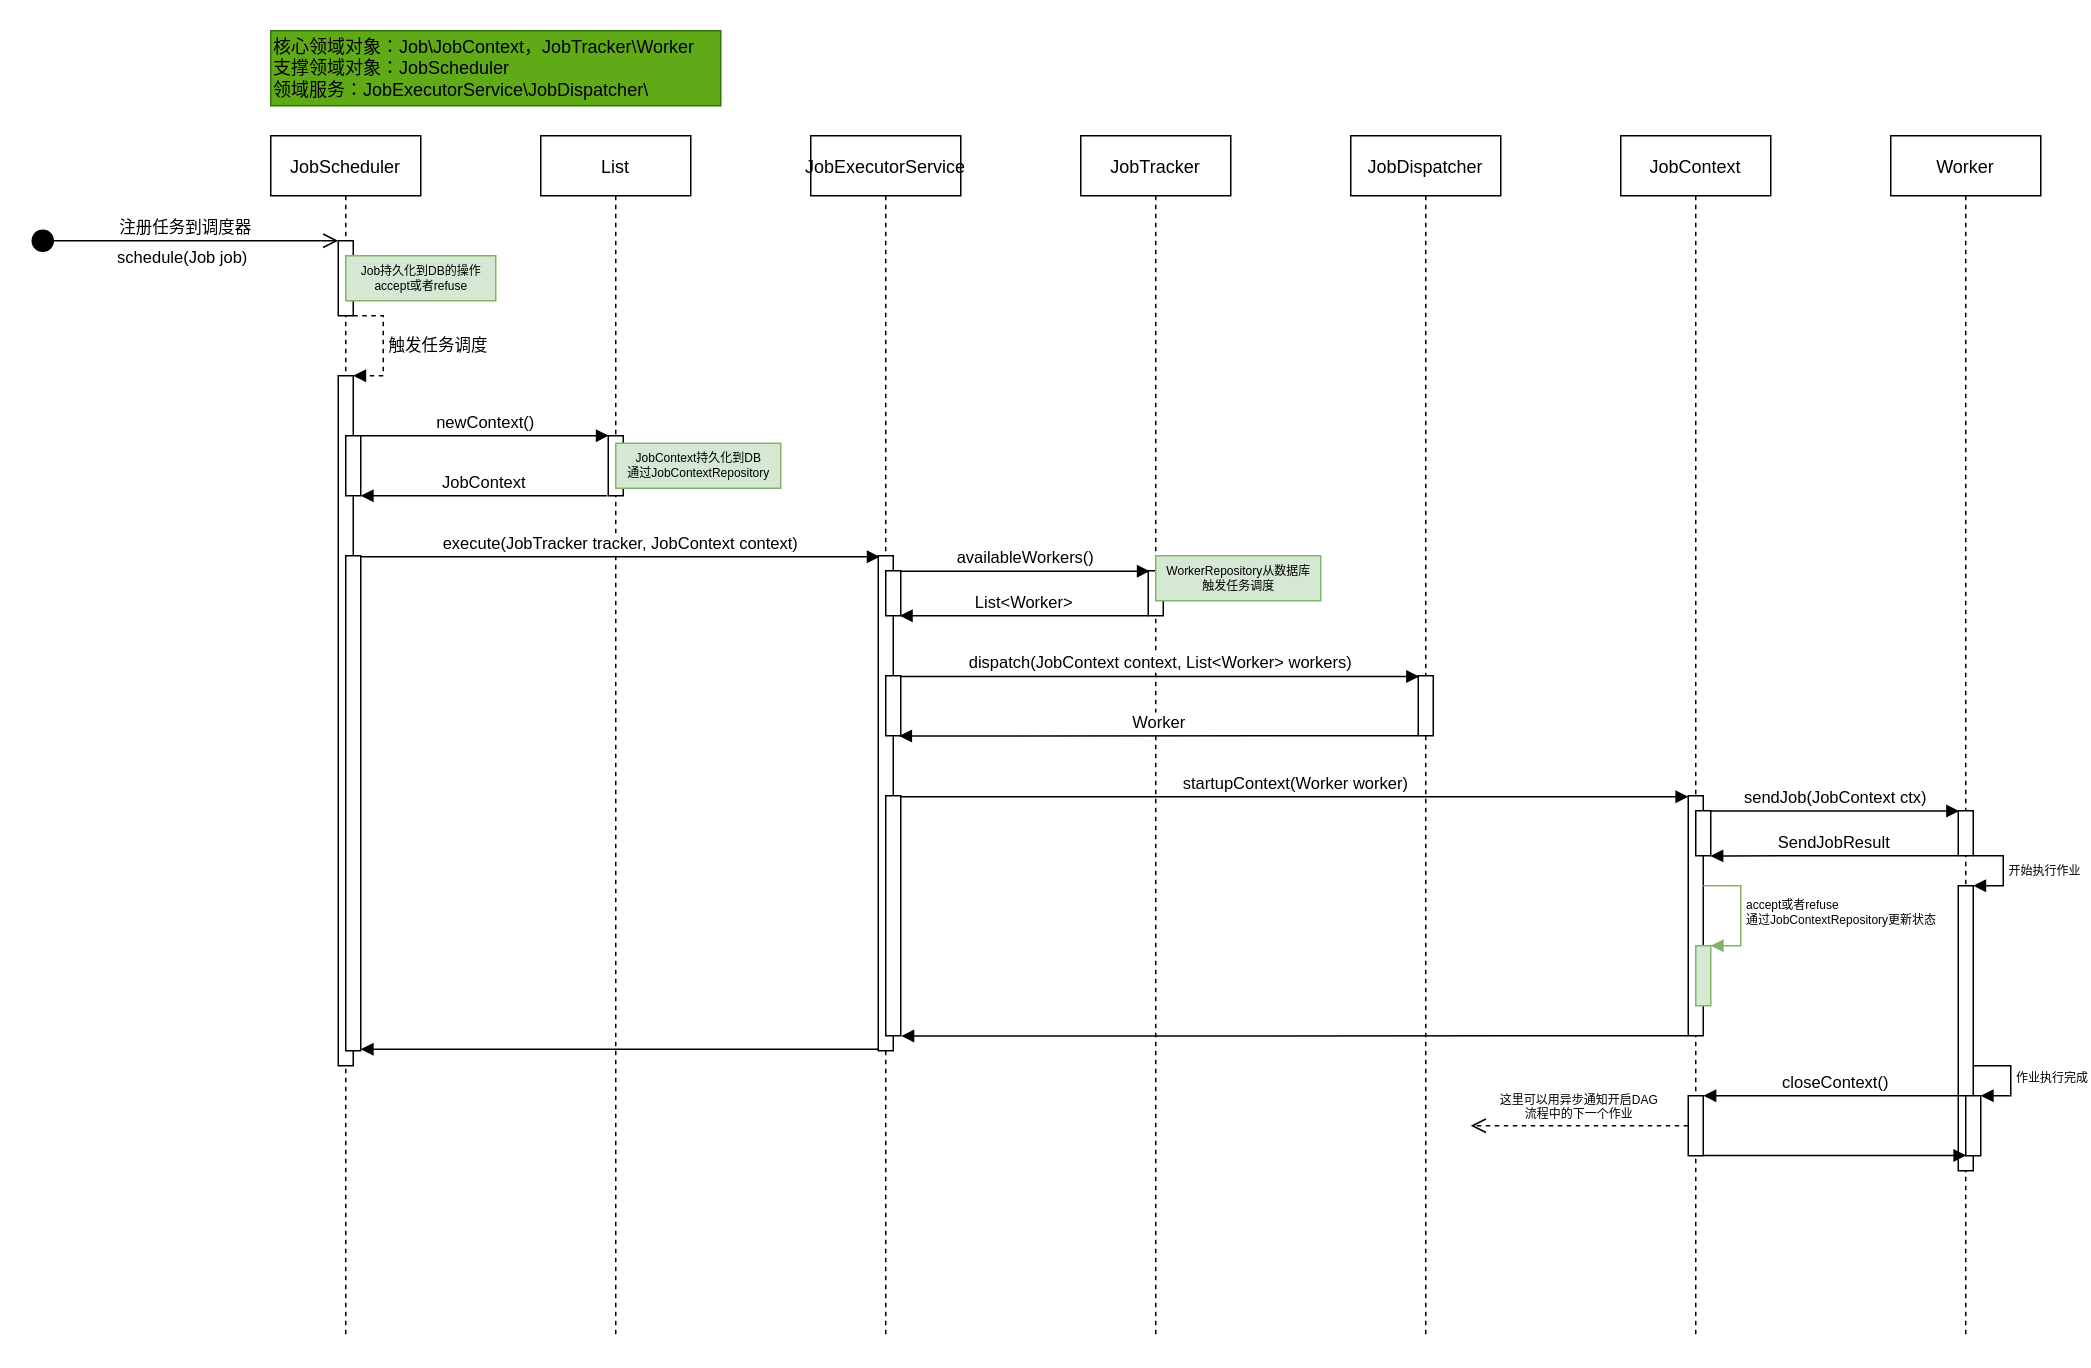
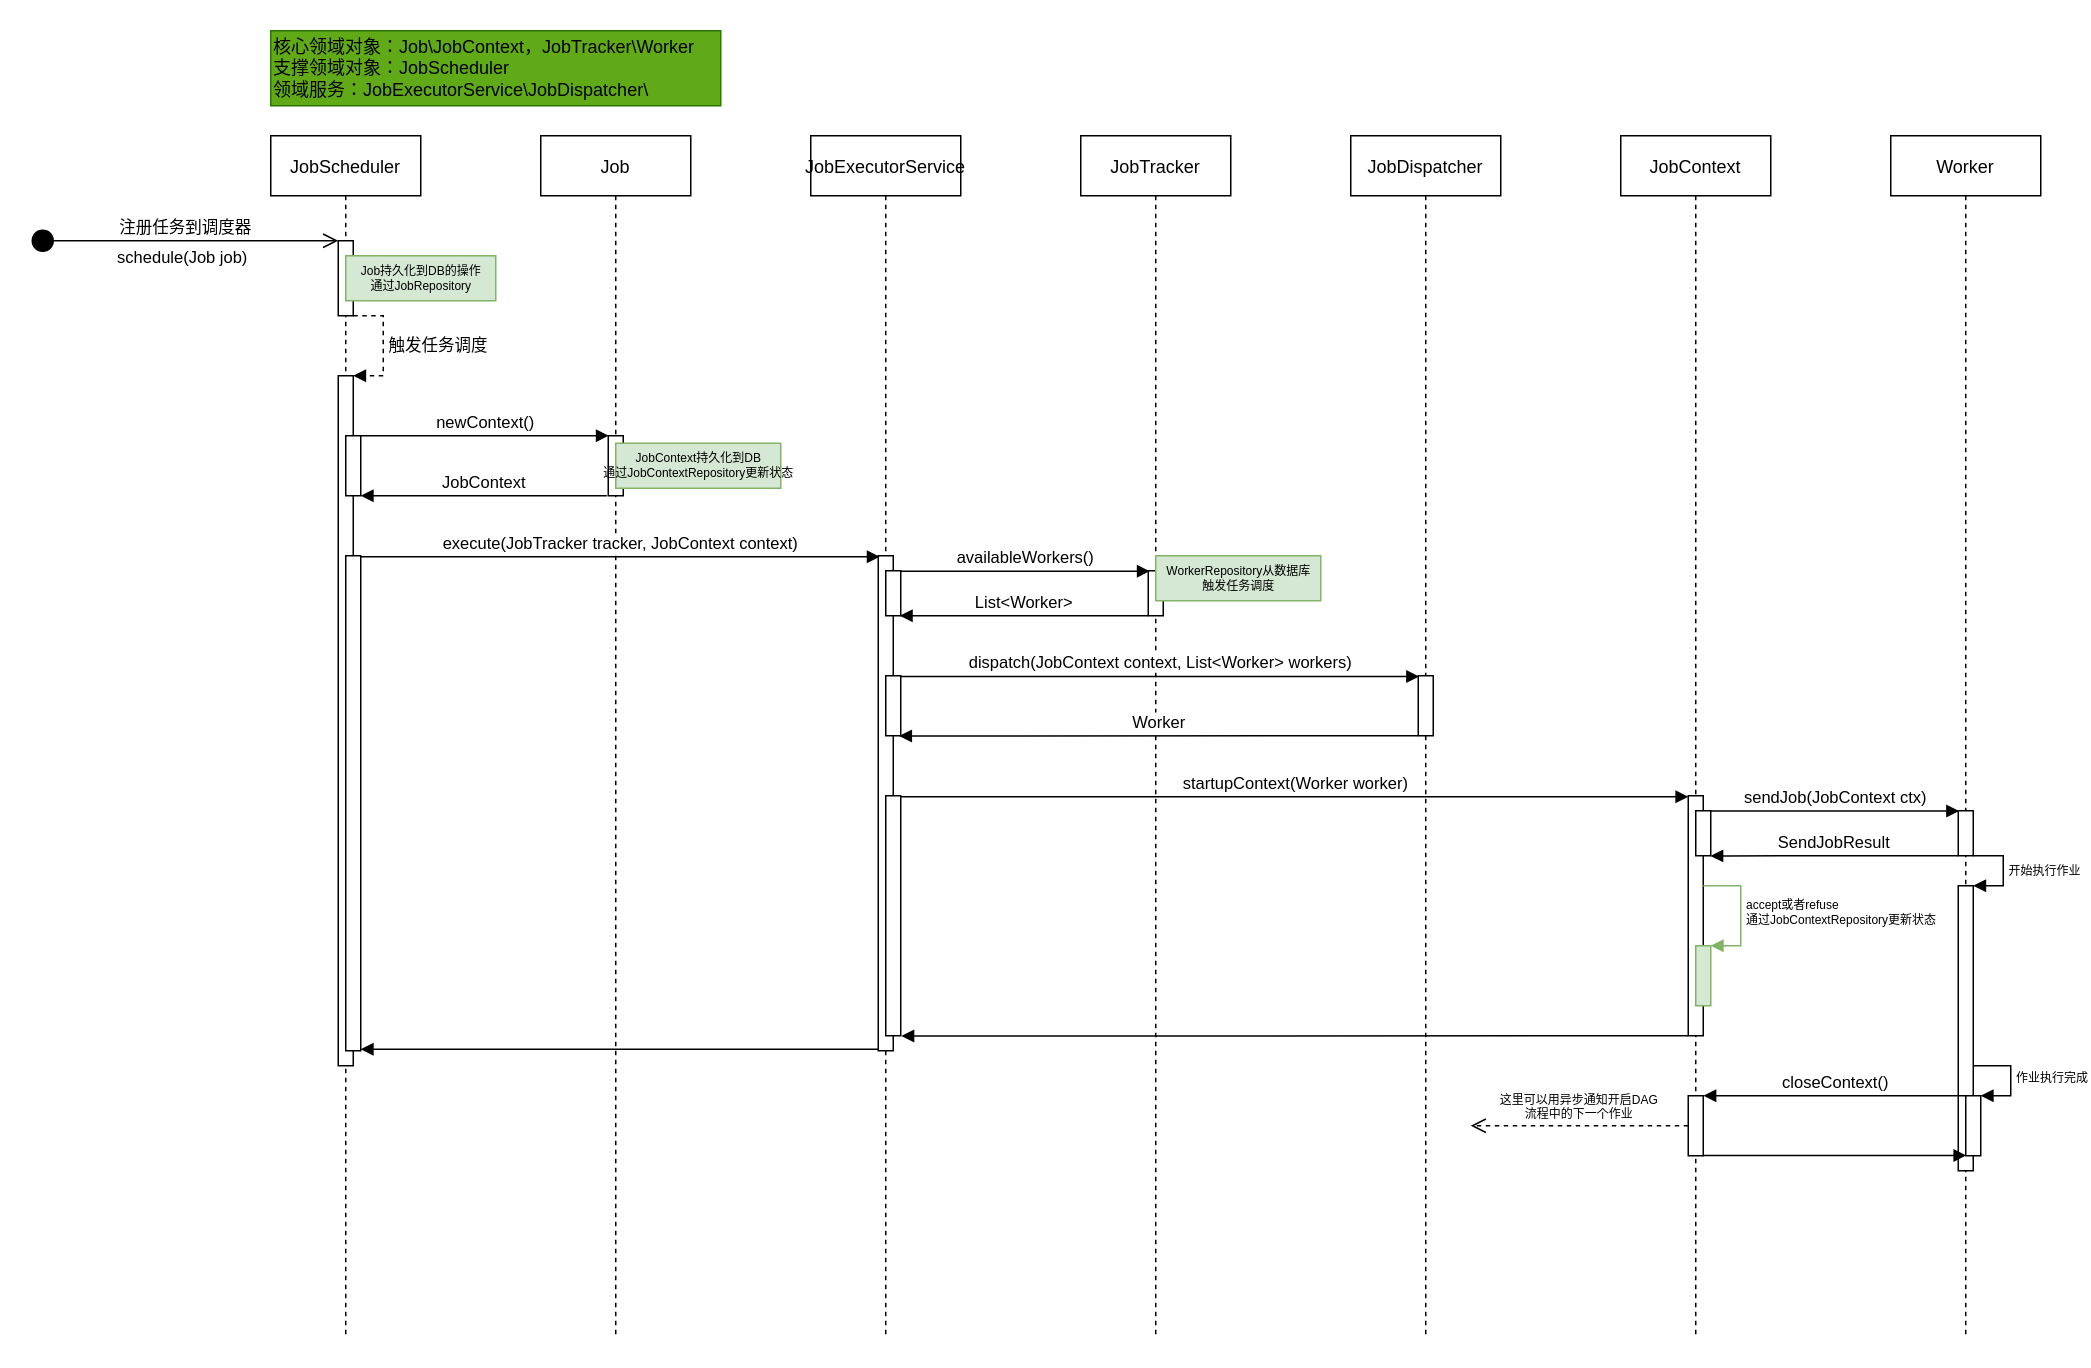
node "List": label "List" -> "Job"
node "Job持久化到DB的操作accept或者refuse": label "Job持久化到DB的操作accept或者refuse" -> "Job持久化到DB的操作通过JobRepository"
node "JobContext持久化到DB通过JobContextRepository": label "JobContext持久化到DB通过JobContextRepository" -> "JobContext持久化到DB通过JobContextRepository更新状态"
